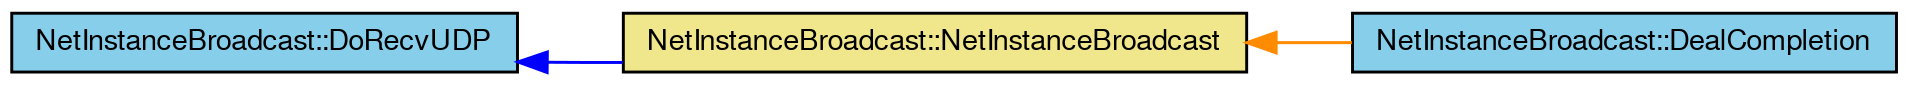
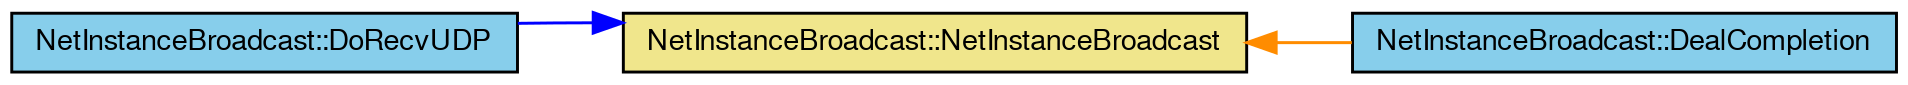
edge "NetInstanceBroadcast::NetInstanceBroadcast" -> "NetInstanceBroadcast::DoRecvUDP": reversed
